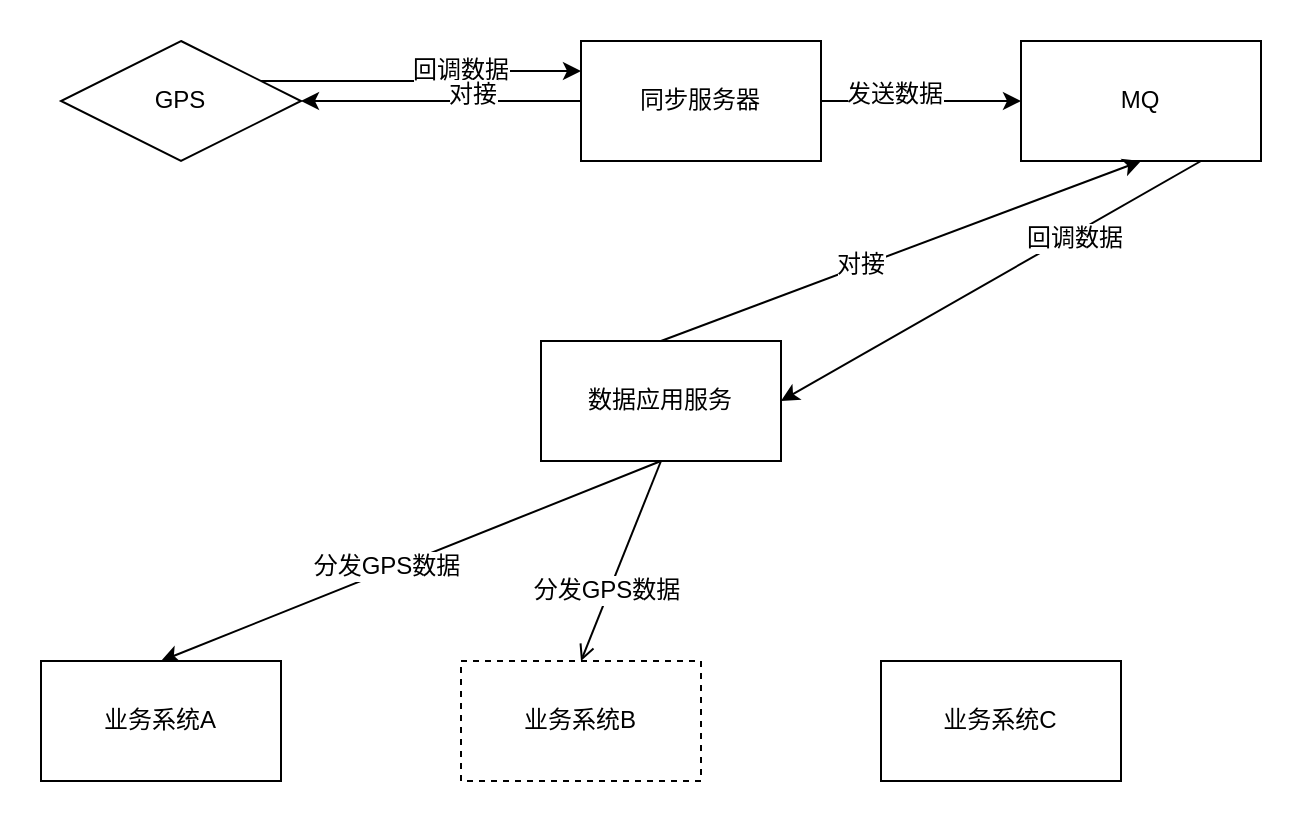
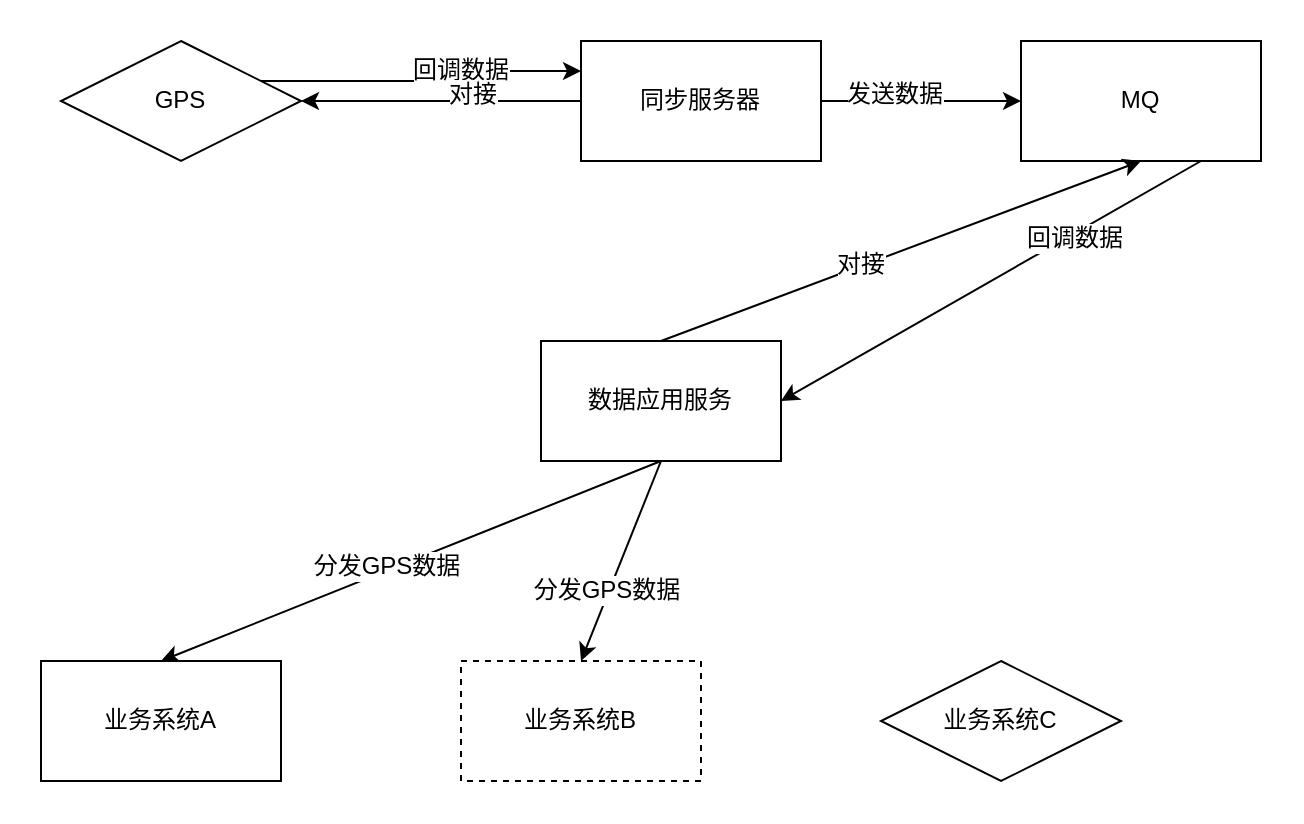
edge "数据应用服务" -> "业务系统B": arrowhead open -> classic
node "业务系统C": shape rectangle -> diamond
